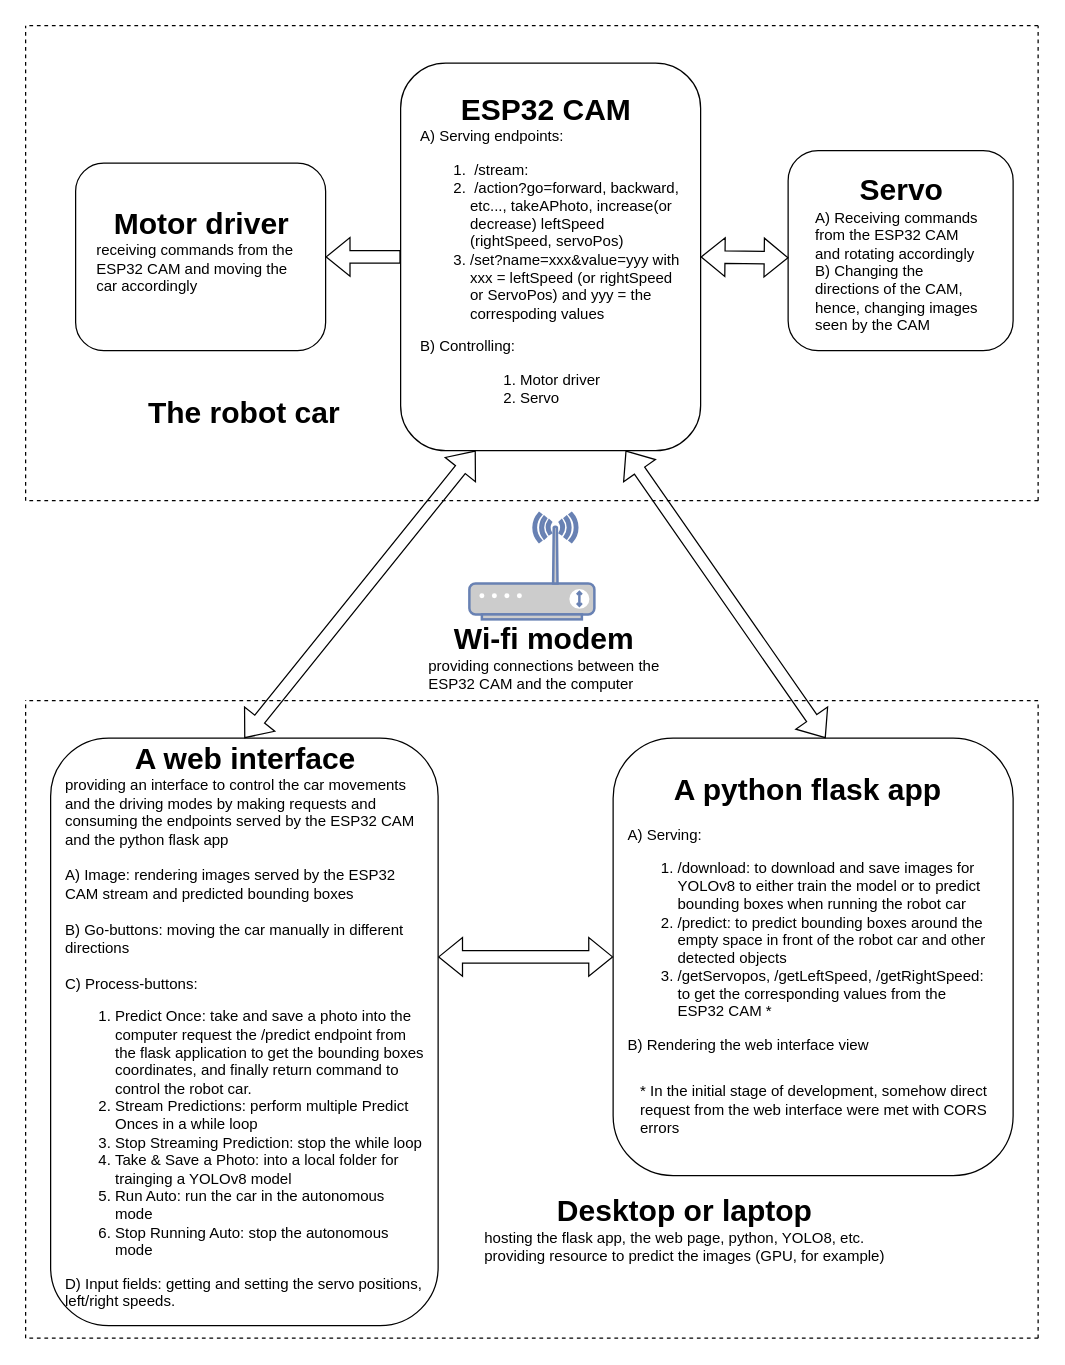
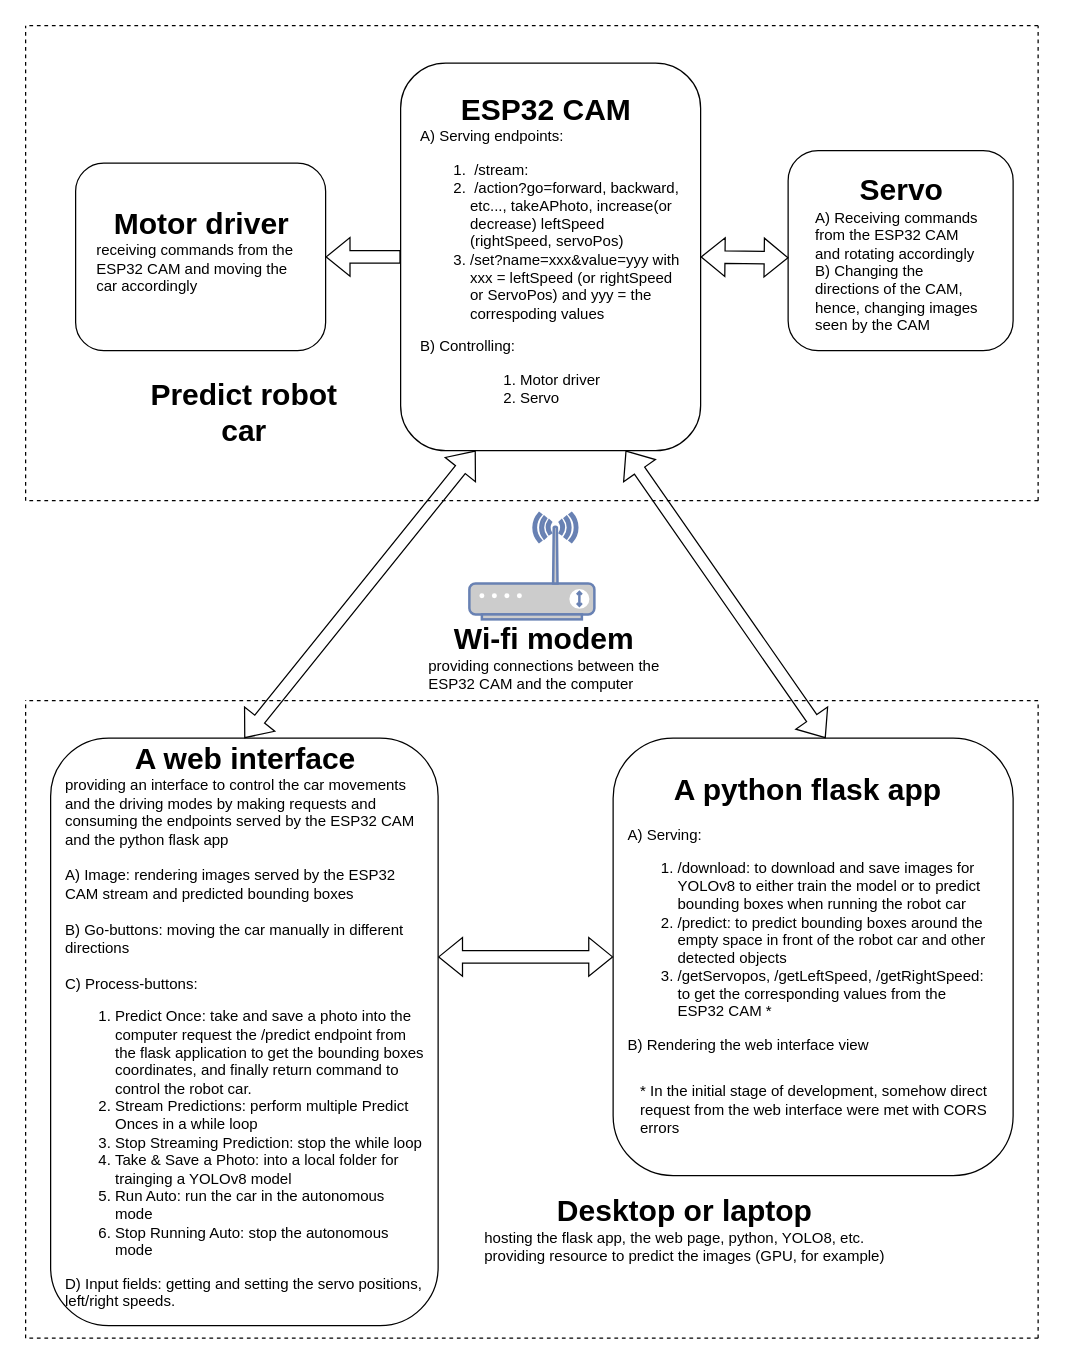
node "The robot car": label "The robot car" -> "Predict robot car"
